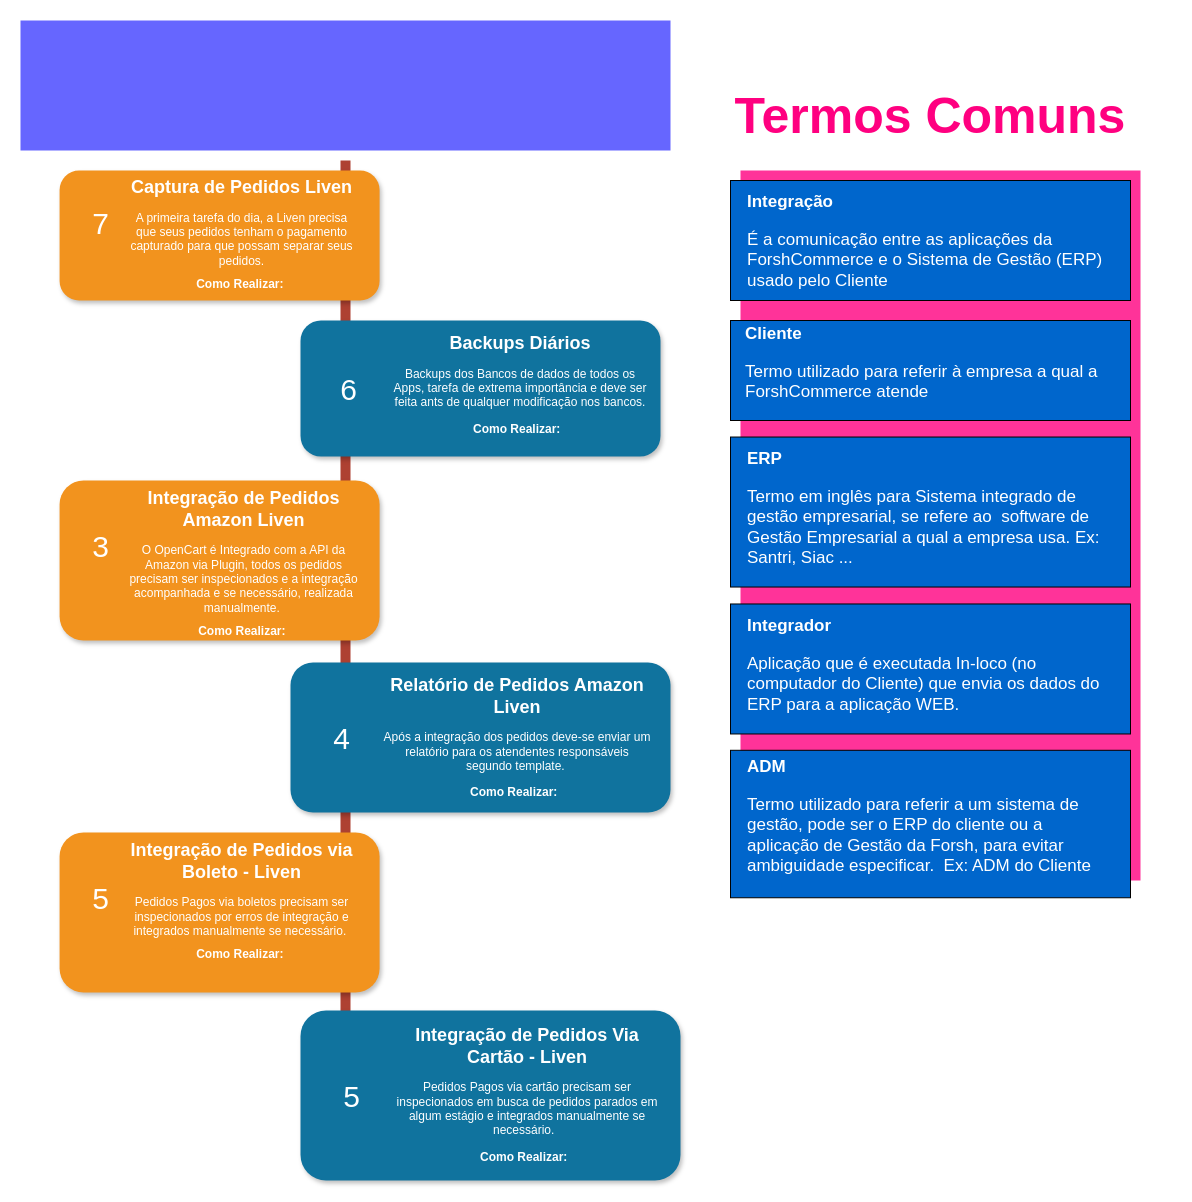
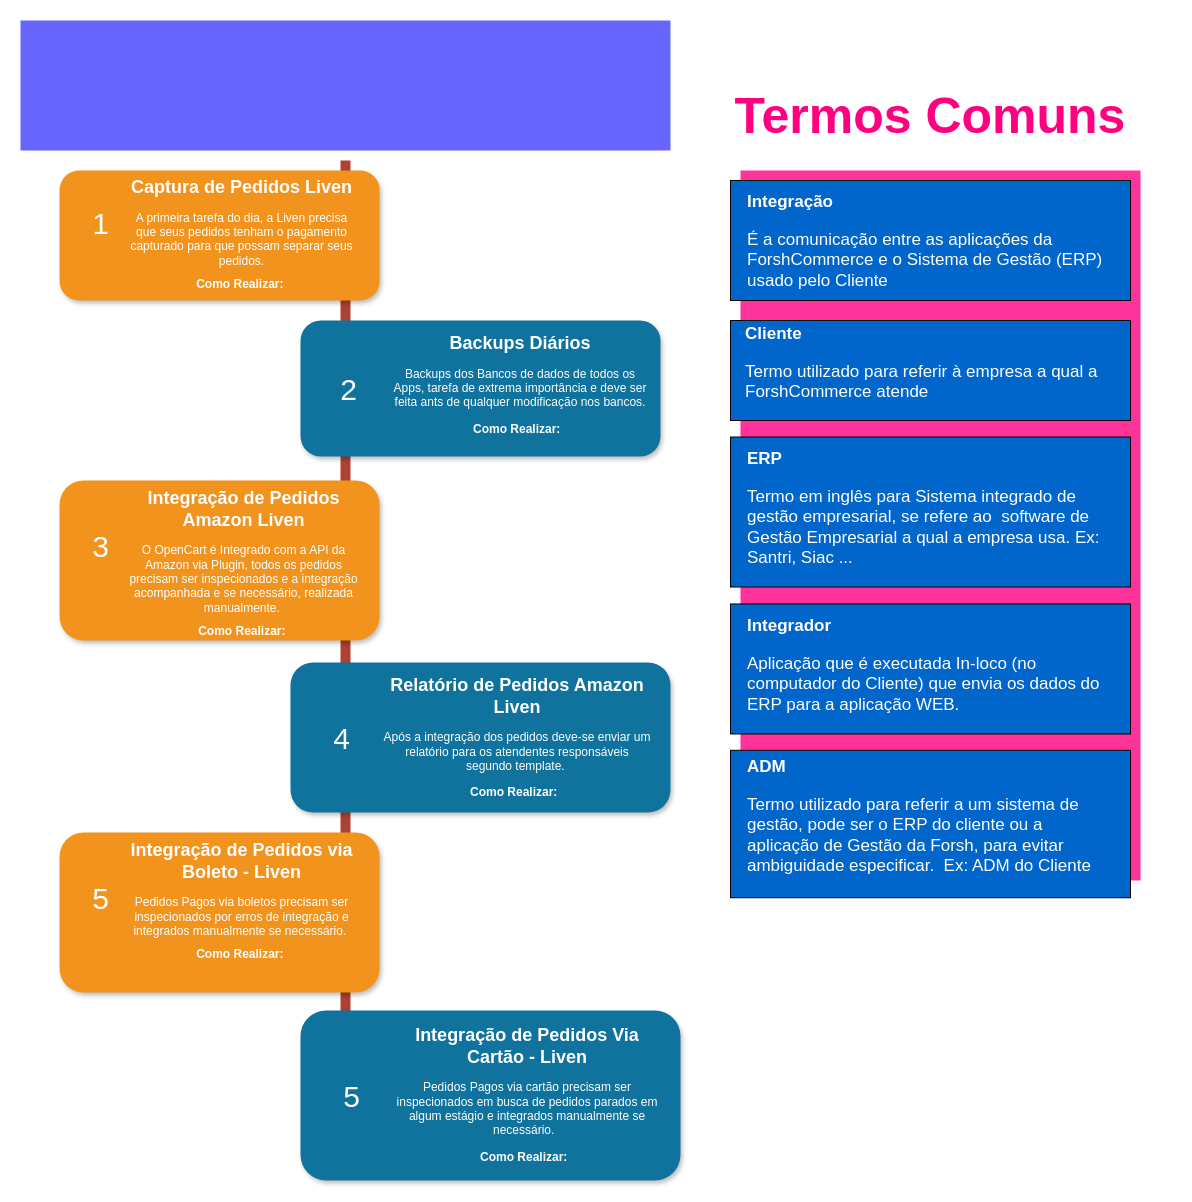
node "7": label "7" -> "1"
node "6": label "6" -> "2"
